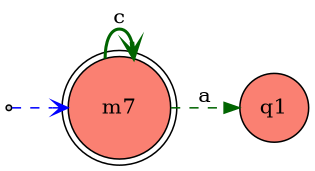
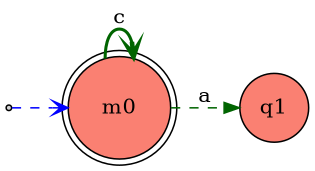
node "m7": label "m7" -> "m0"
